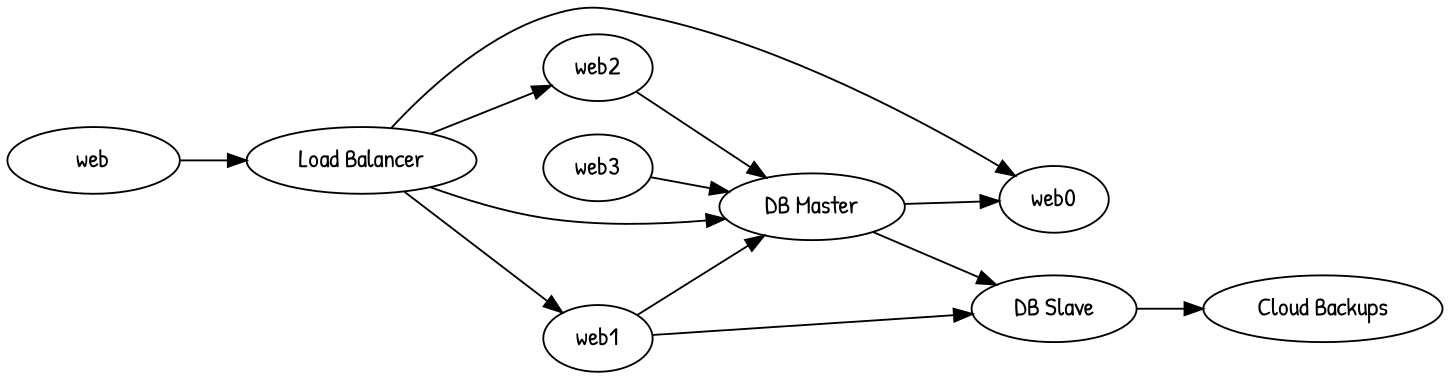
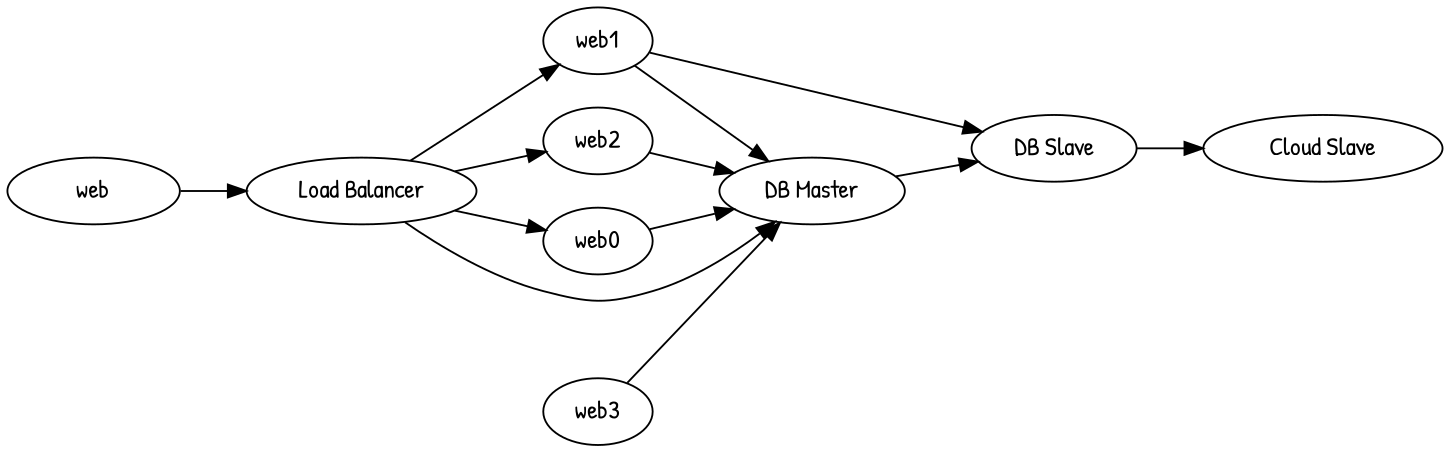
edge "DB Master" -> "web0": reversed
node "Cloud Backups": label "Cloud Backups" -> "Cloud Slave"
